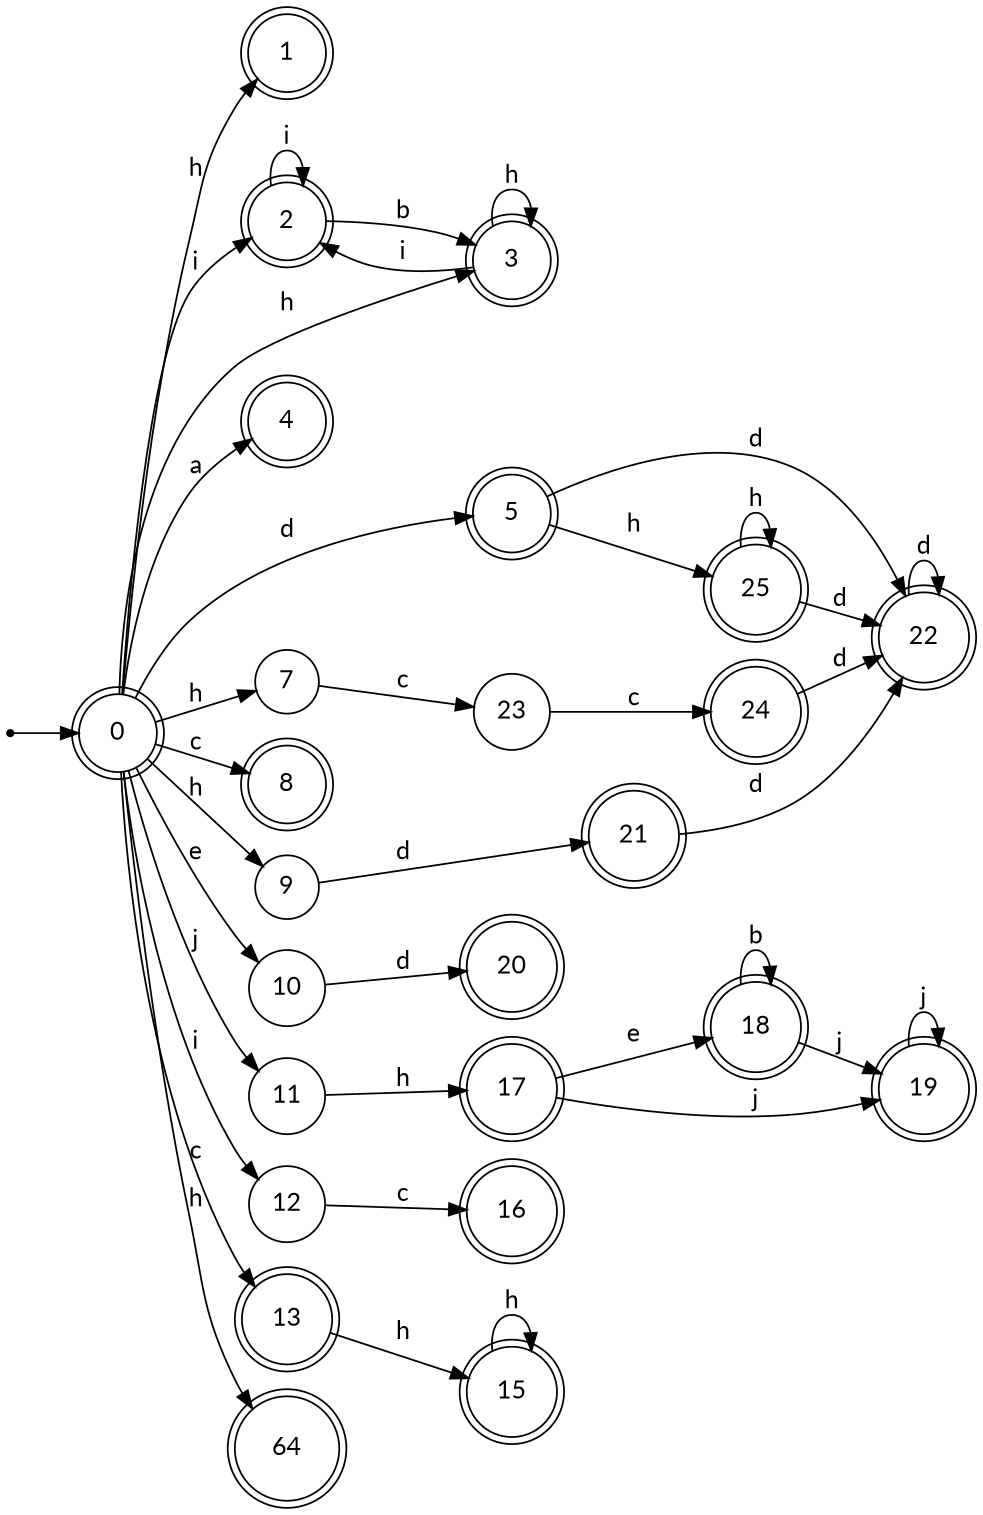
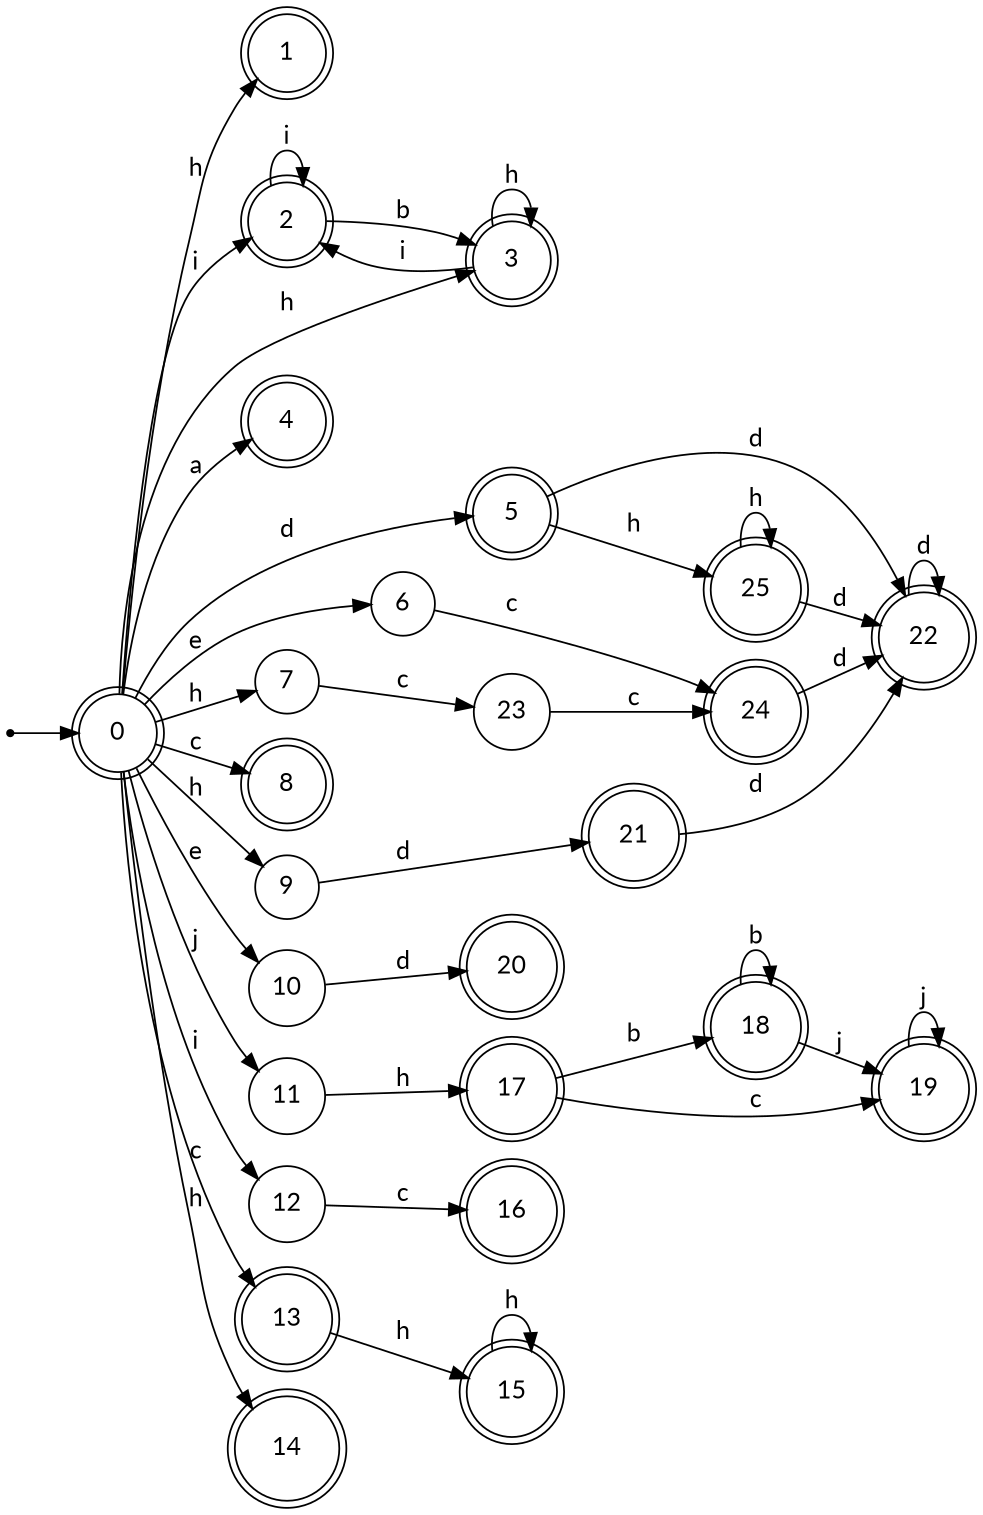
node "6": added
edge "17" -> "18": label "e" -> "b"
edge "17" -> "19": label "j" -> "c"
node "64": label "64" -> "14"
